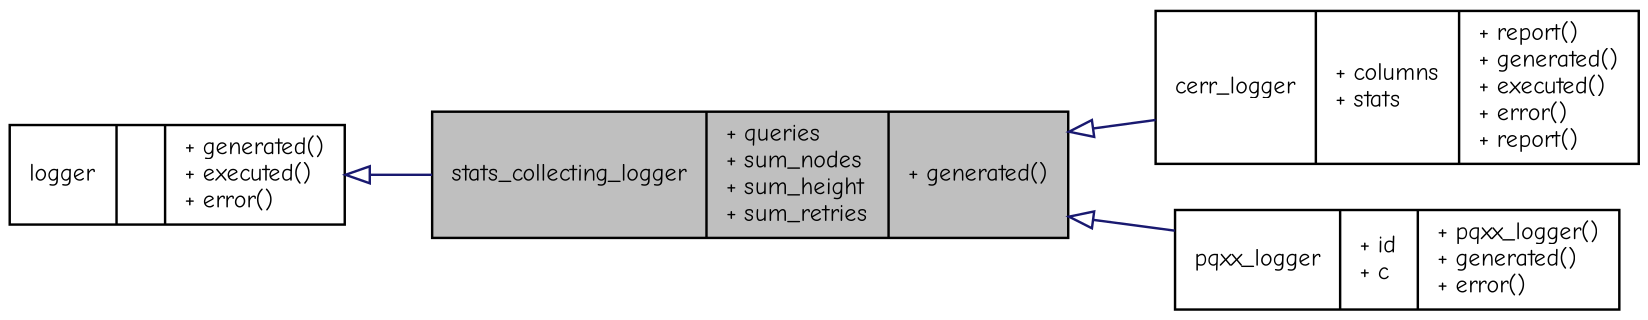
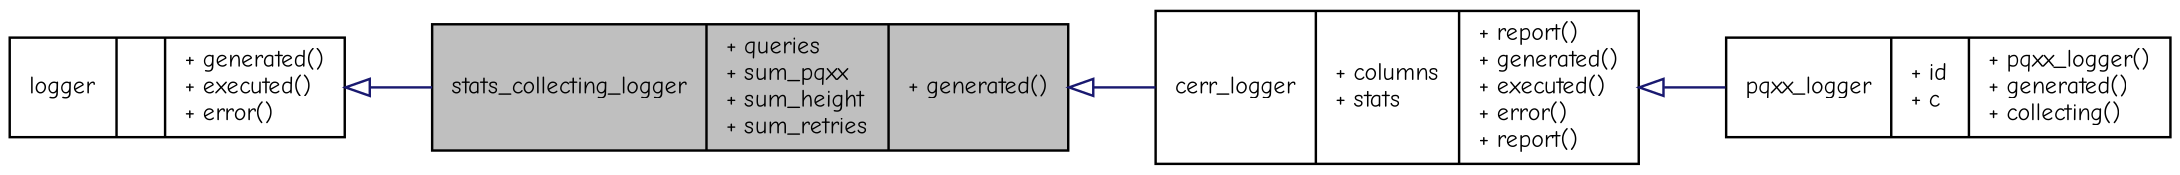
node "stats_collecting_logger": text "+ sum_nodes" -> "+ sum_pqxx"
edge "pqxx_logger" -> "stats_collecting_logger": now "pqxx_logger" -> "cerr_logger"
node "pqxx_logger": text "+ error()" -> "+ collecting()"
